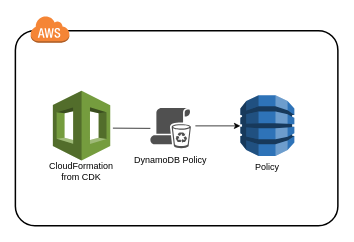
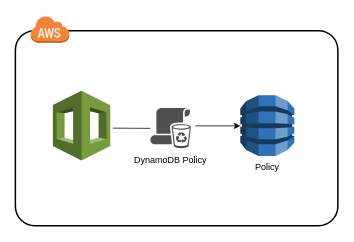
node "CloudFormation from CDK": removed
